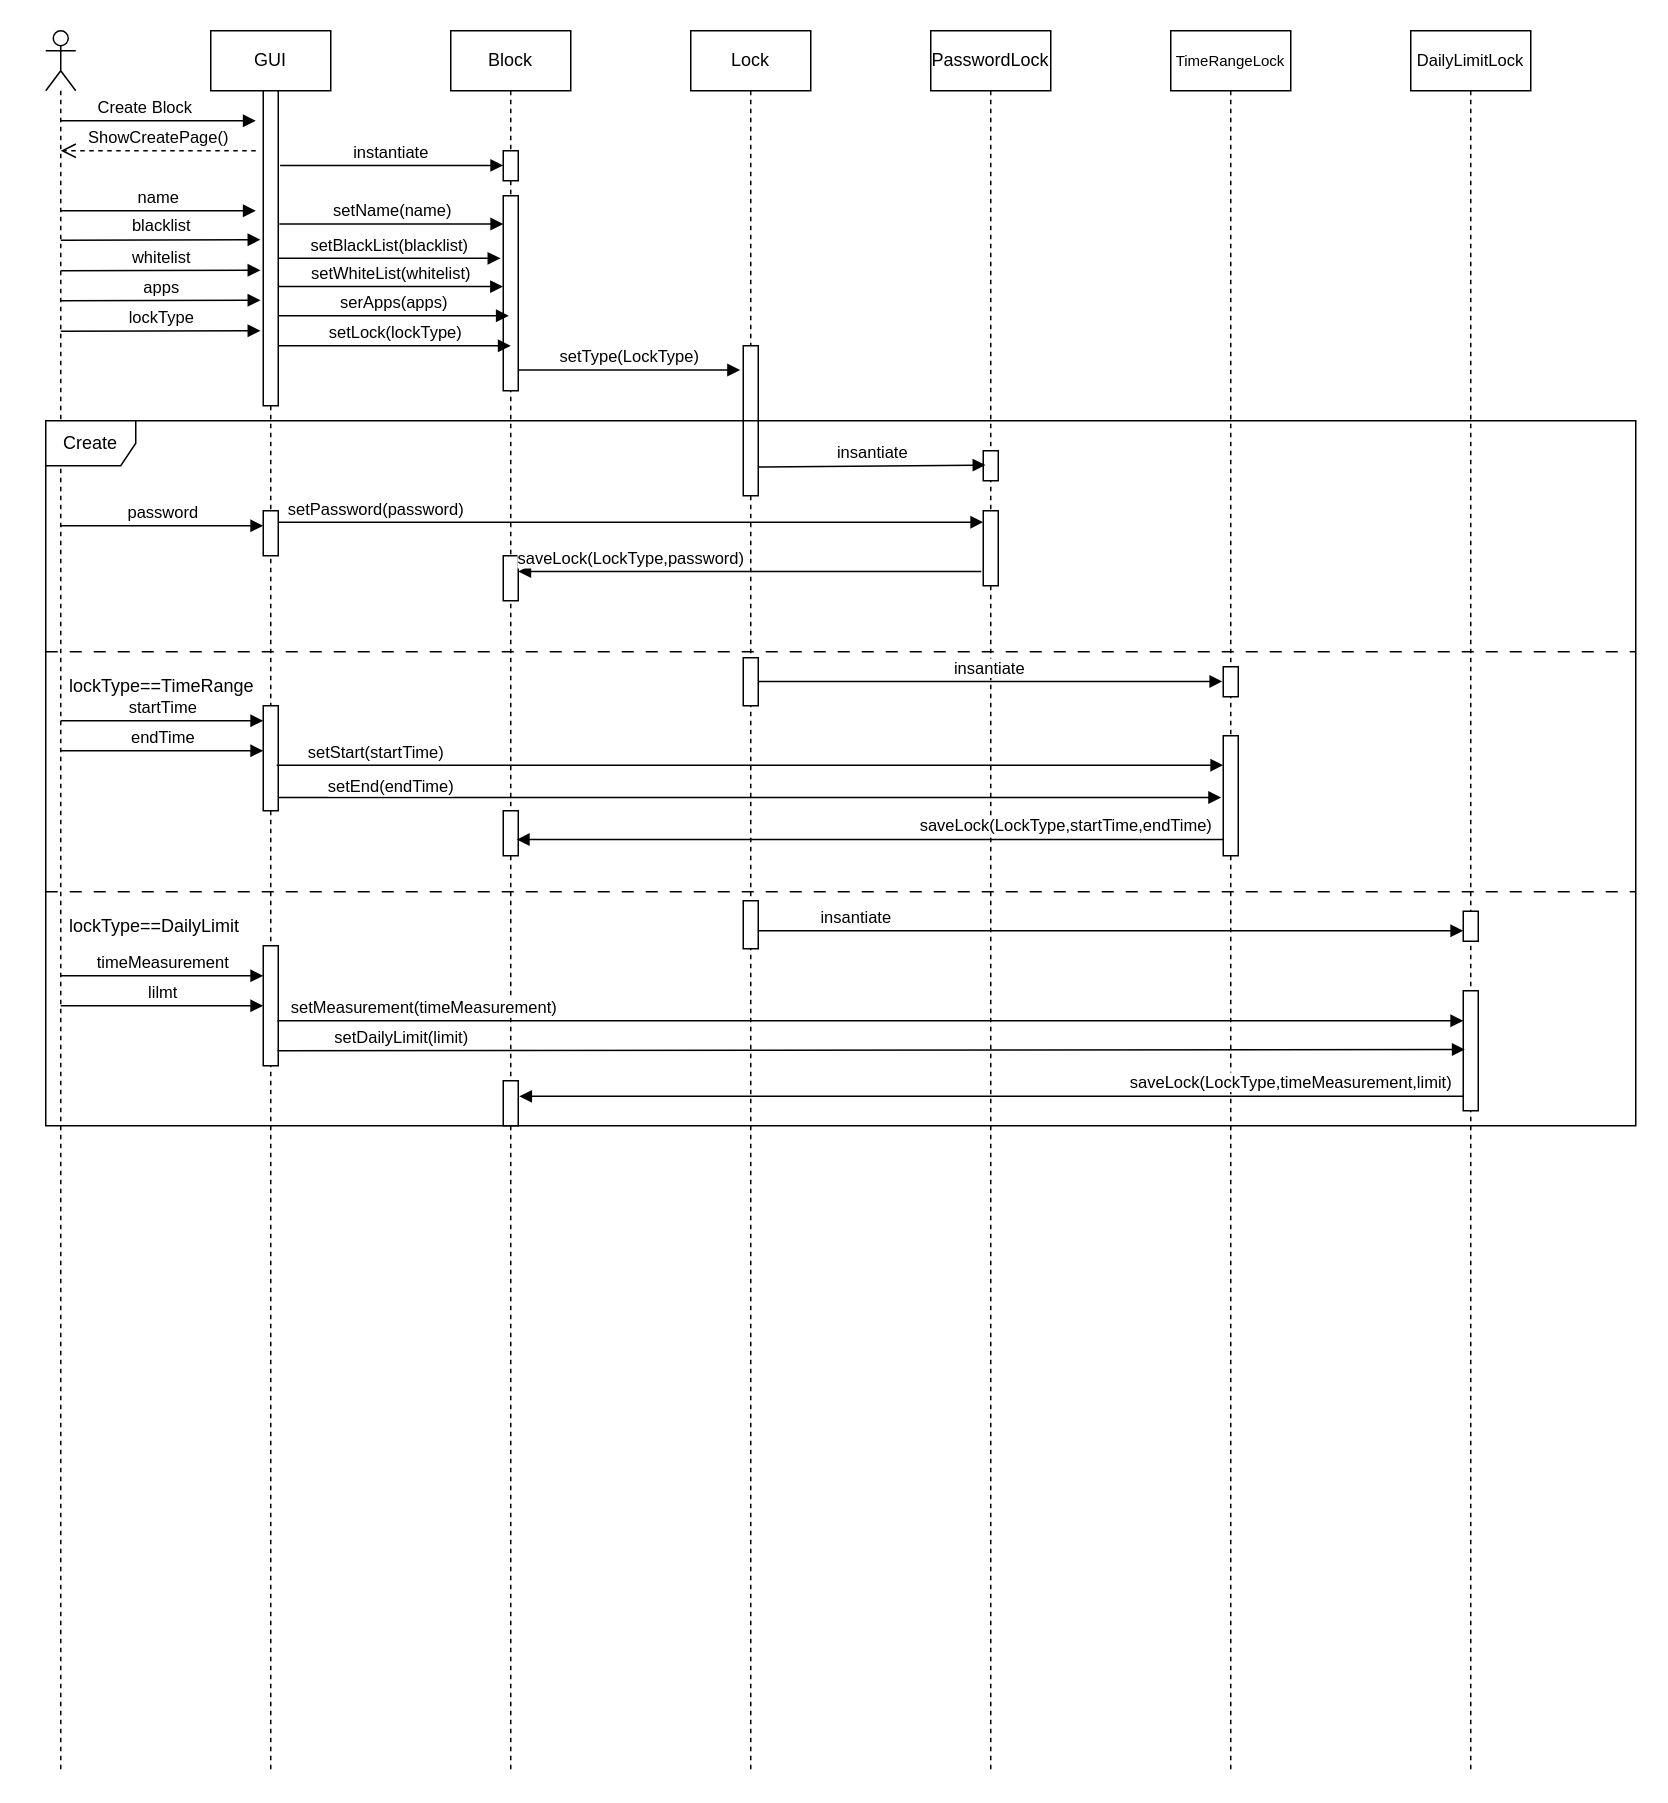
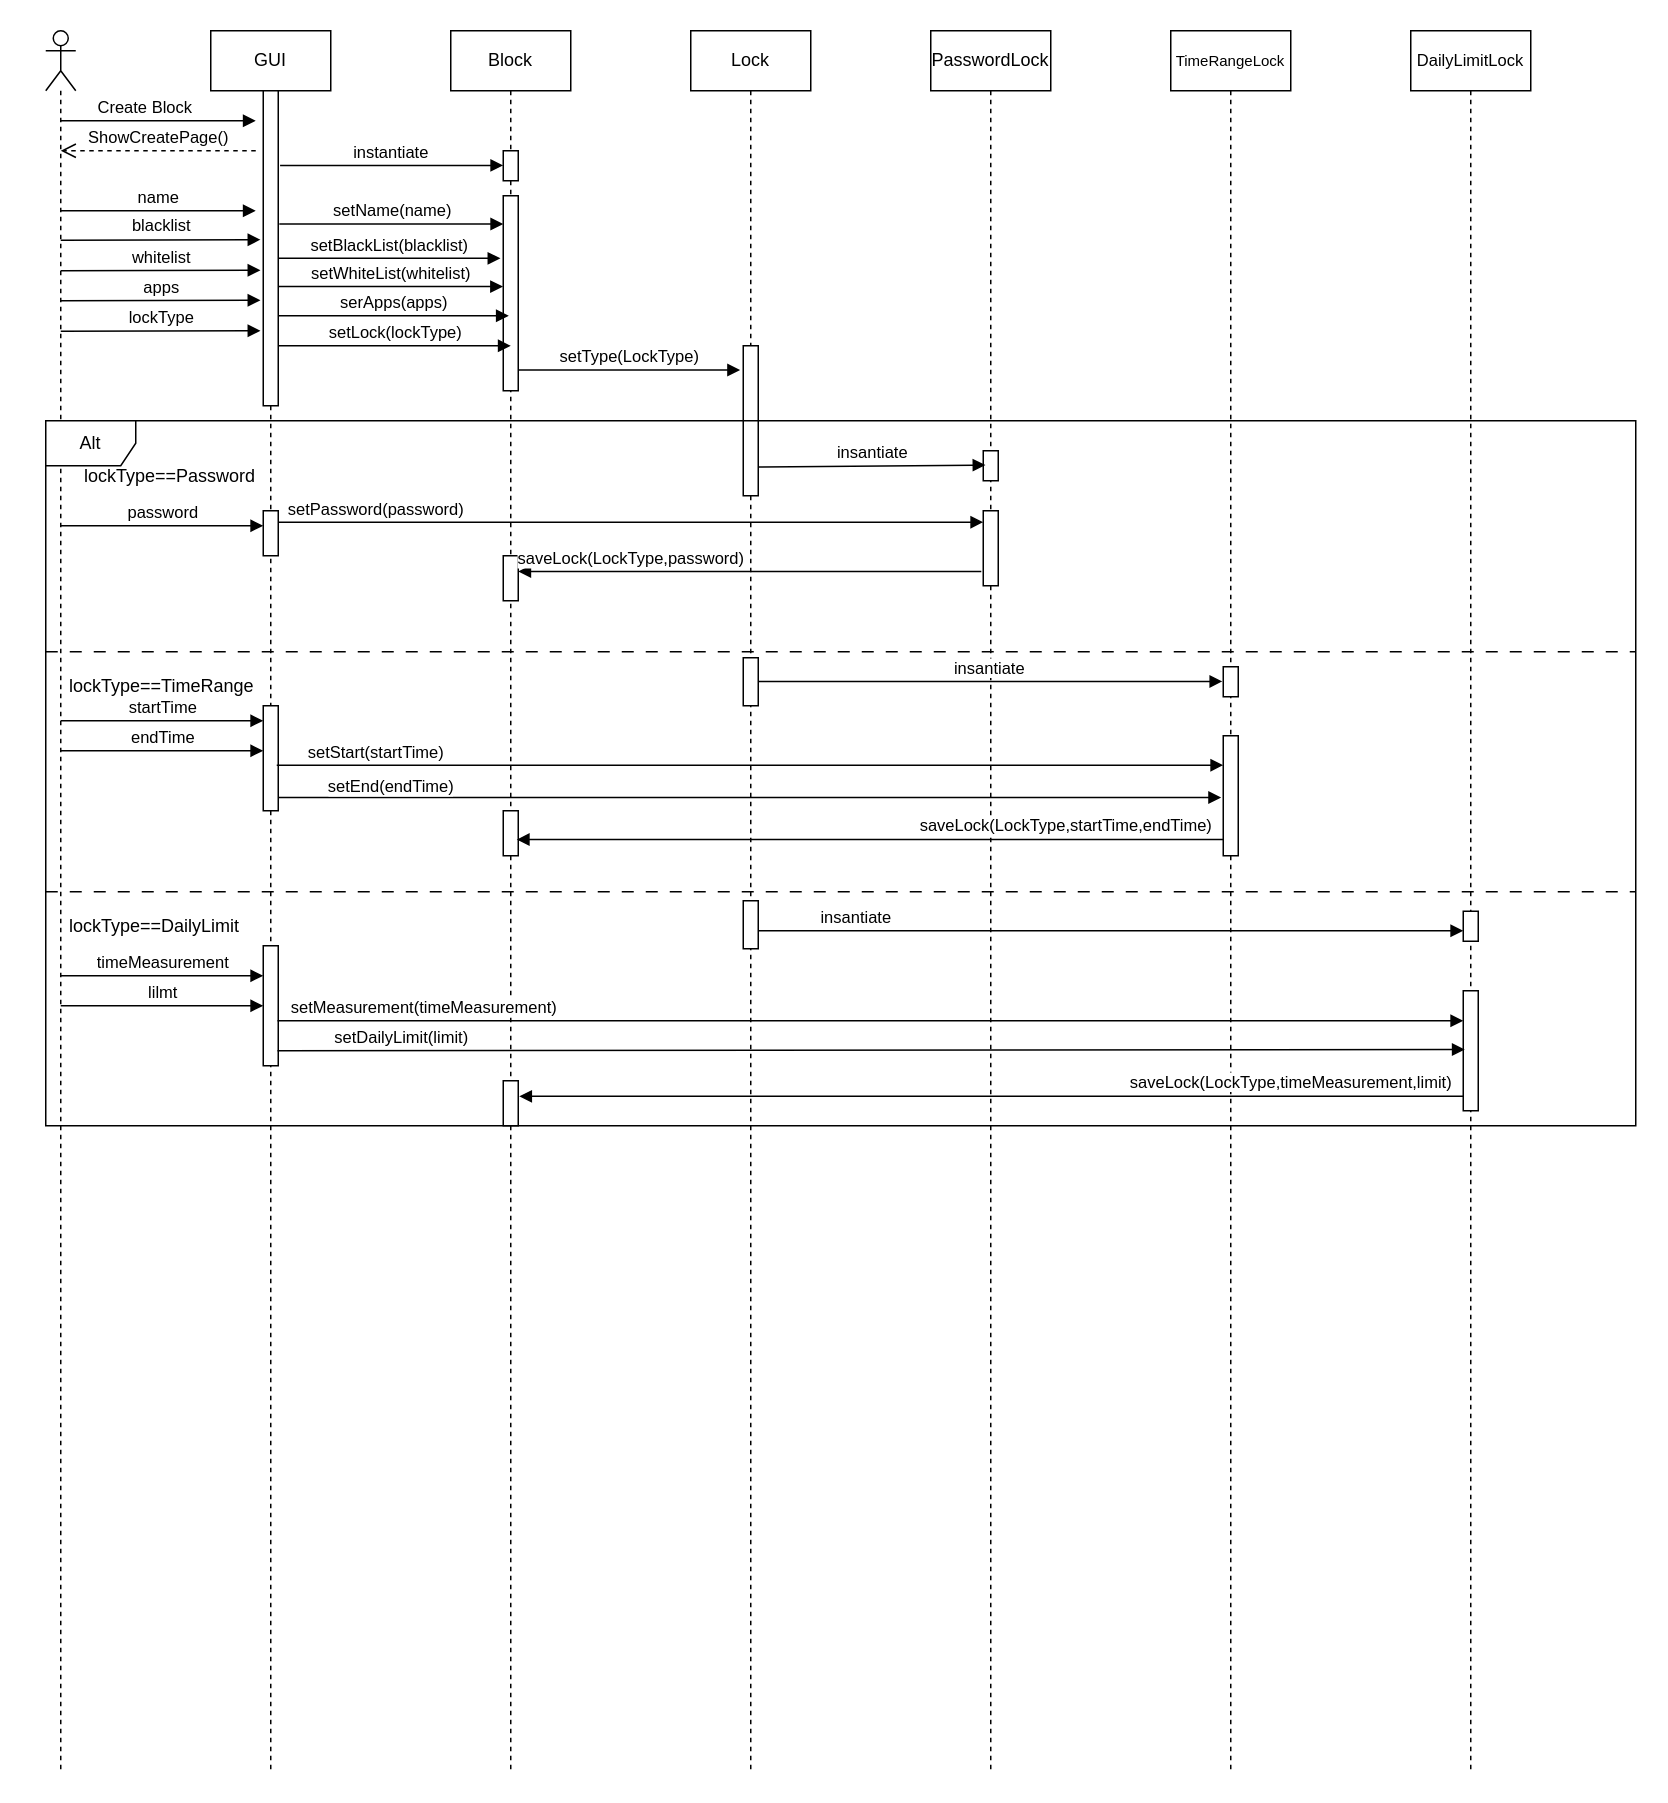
node "Create": label "Create" -> "Alt"
node "lockType==Password": added
